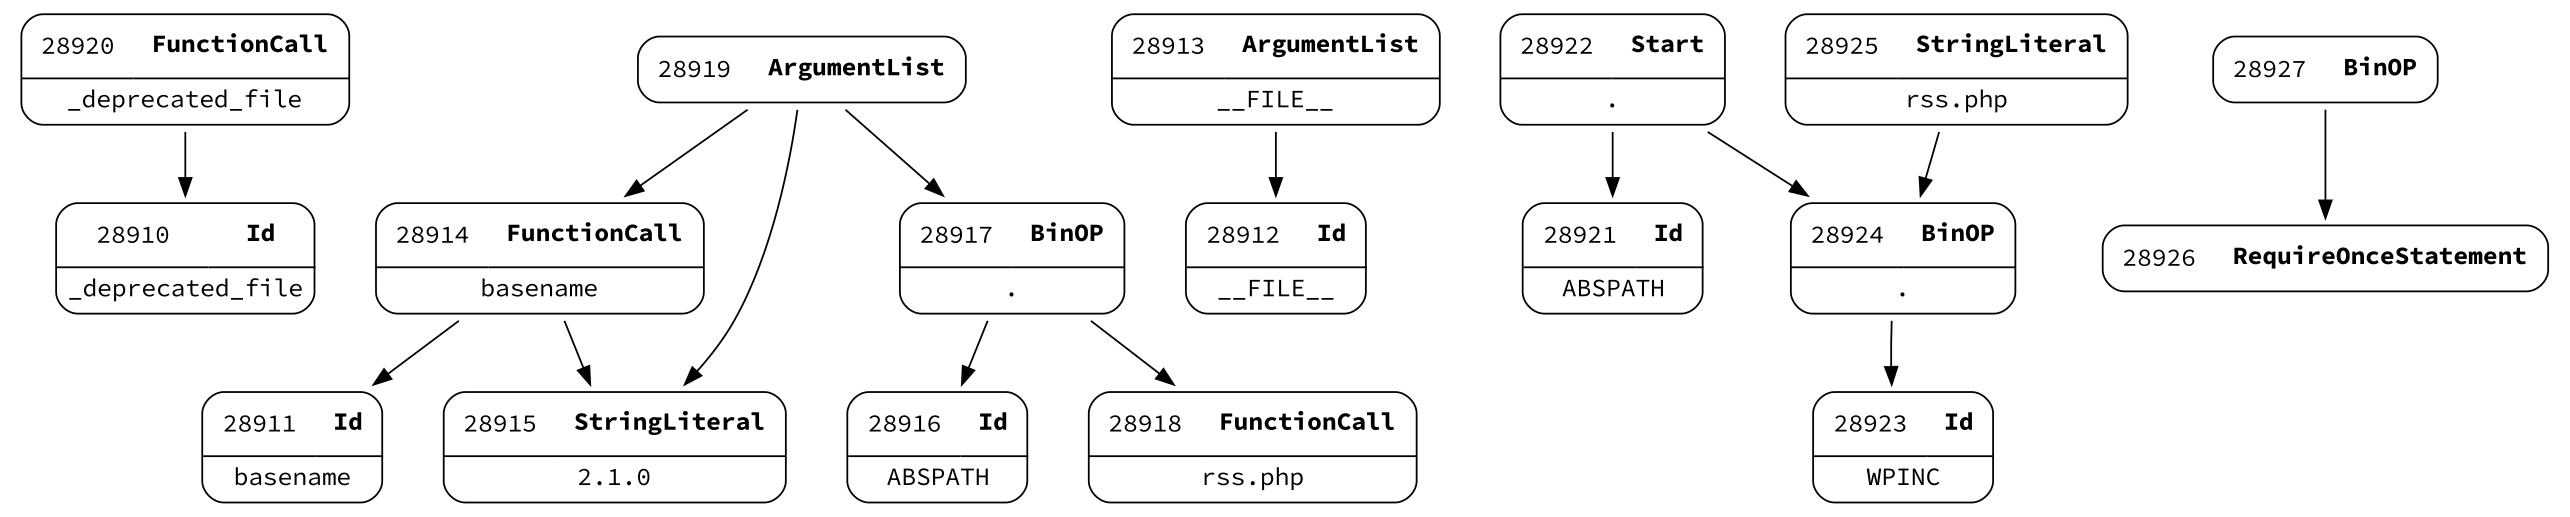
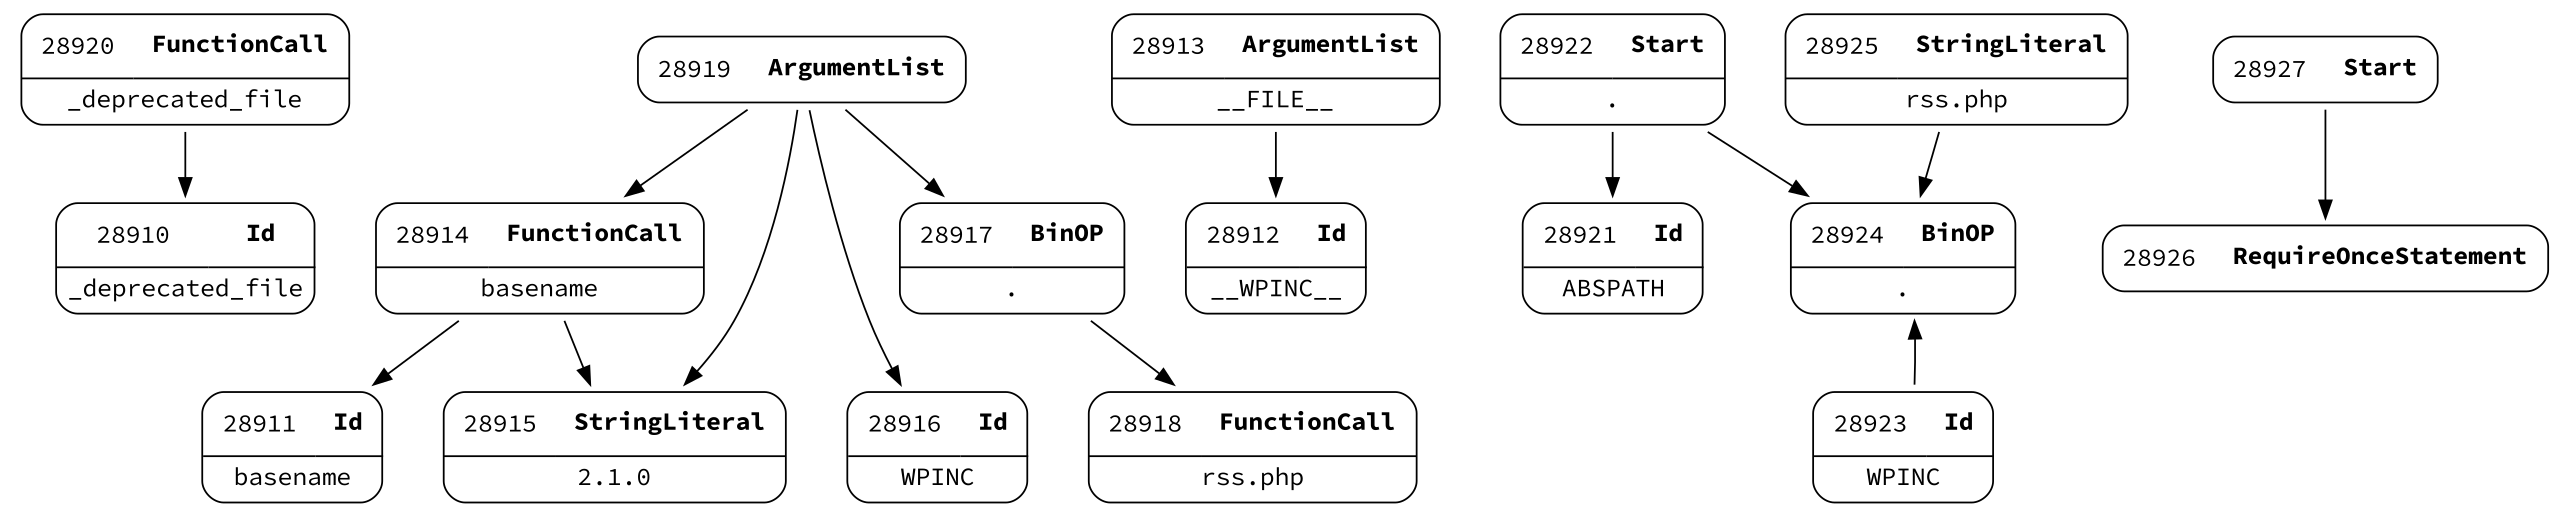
node "28927": text "BinOP" -> "Start"
node "28912": text "__FILE__" -> "__WPINC__"
edge "28917" -> "28916": now "28919" -> "28916"
edge "28924" -> "28923": reversed
node "28916": text "ABSPATH" -> "WPINC"
